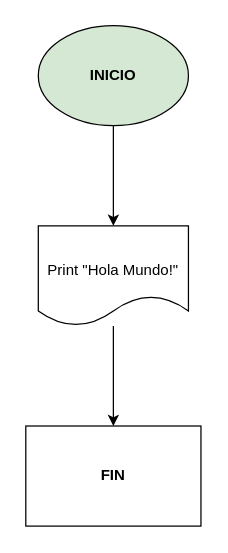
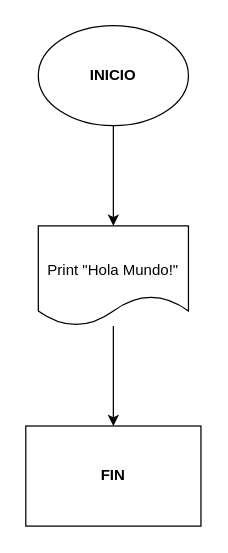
node "INICIO": fillcolor #d5e8d4 -> #ffffff
